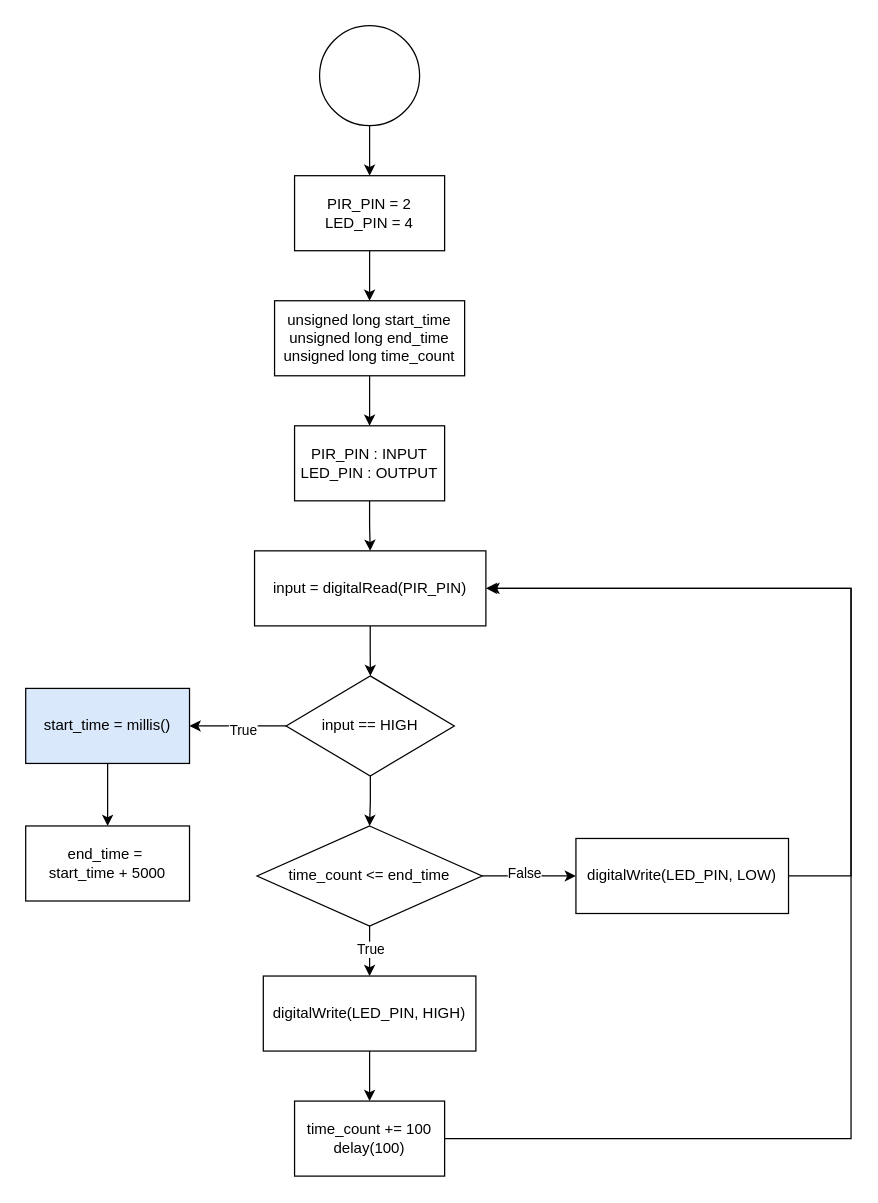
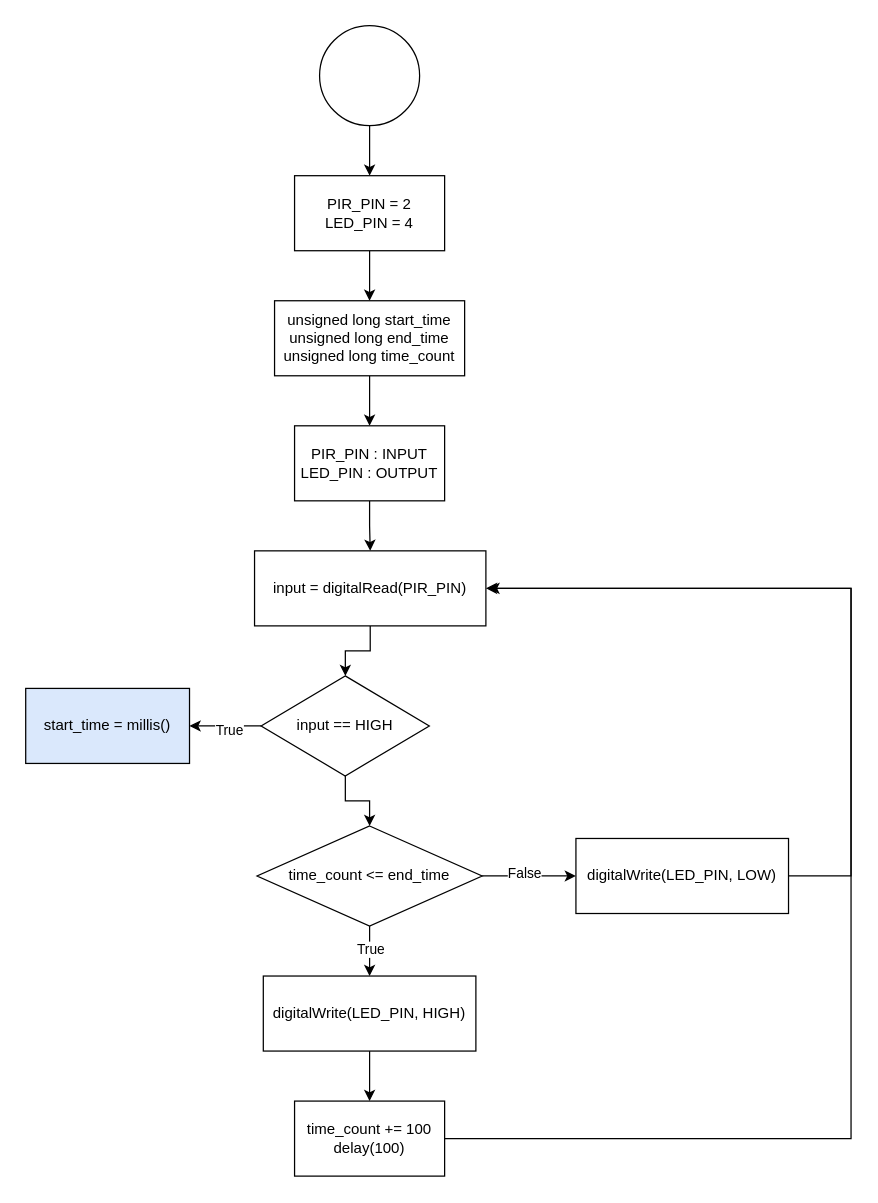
node "input == HIGH": moved (370, 726) -> (345, 726)
edge "start_time = millis()" -> "end_time = start_time + 5000": removed
node "end_time = start_time + 5000": removed
